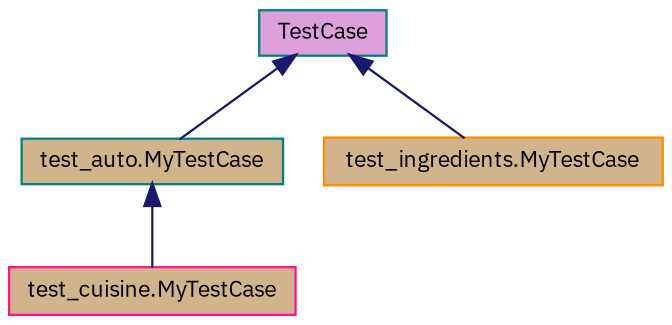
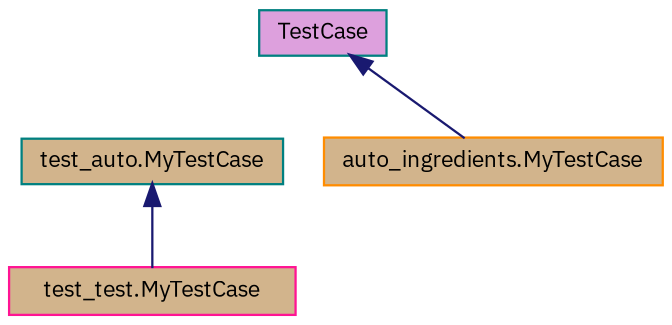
edge "test_auto.MyTestCase" -> "TestCase": removed
node "test_ingredients.MyTestCase": label "test_ingredients.MyTestCase" -> "auto_ingredients.MyTestCase"
node "test_cuisine.MyTestCase": label "test_cuisine.MyTestCase" -> "test_test.MyTestCase"
